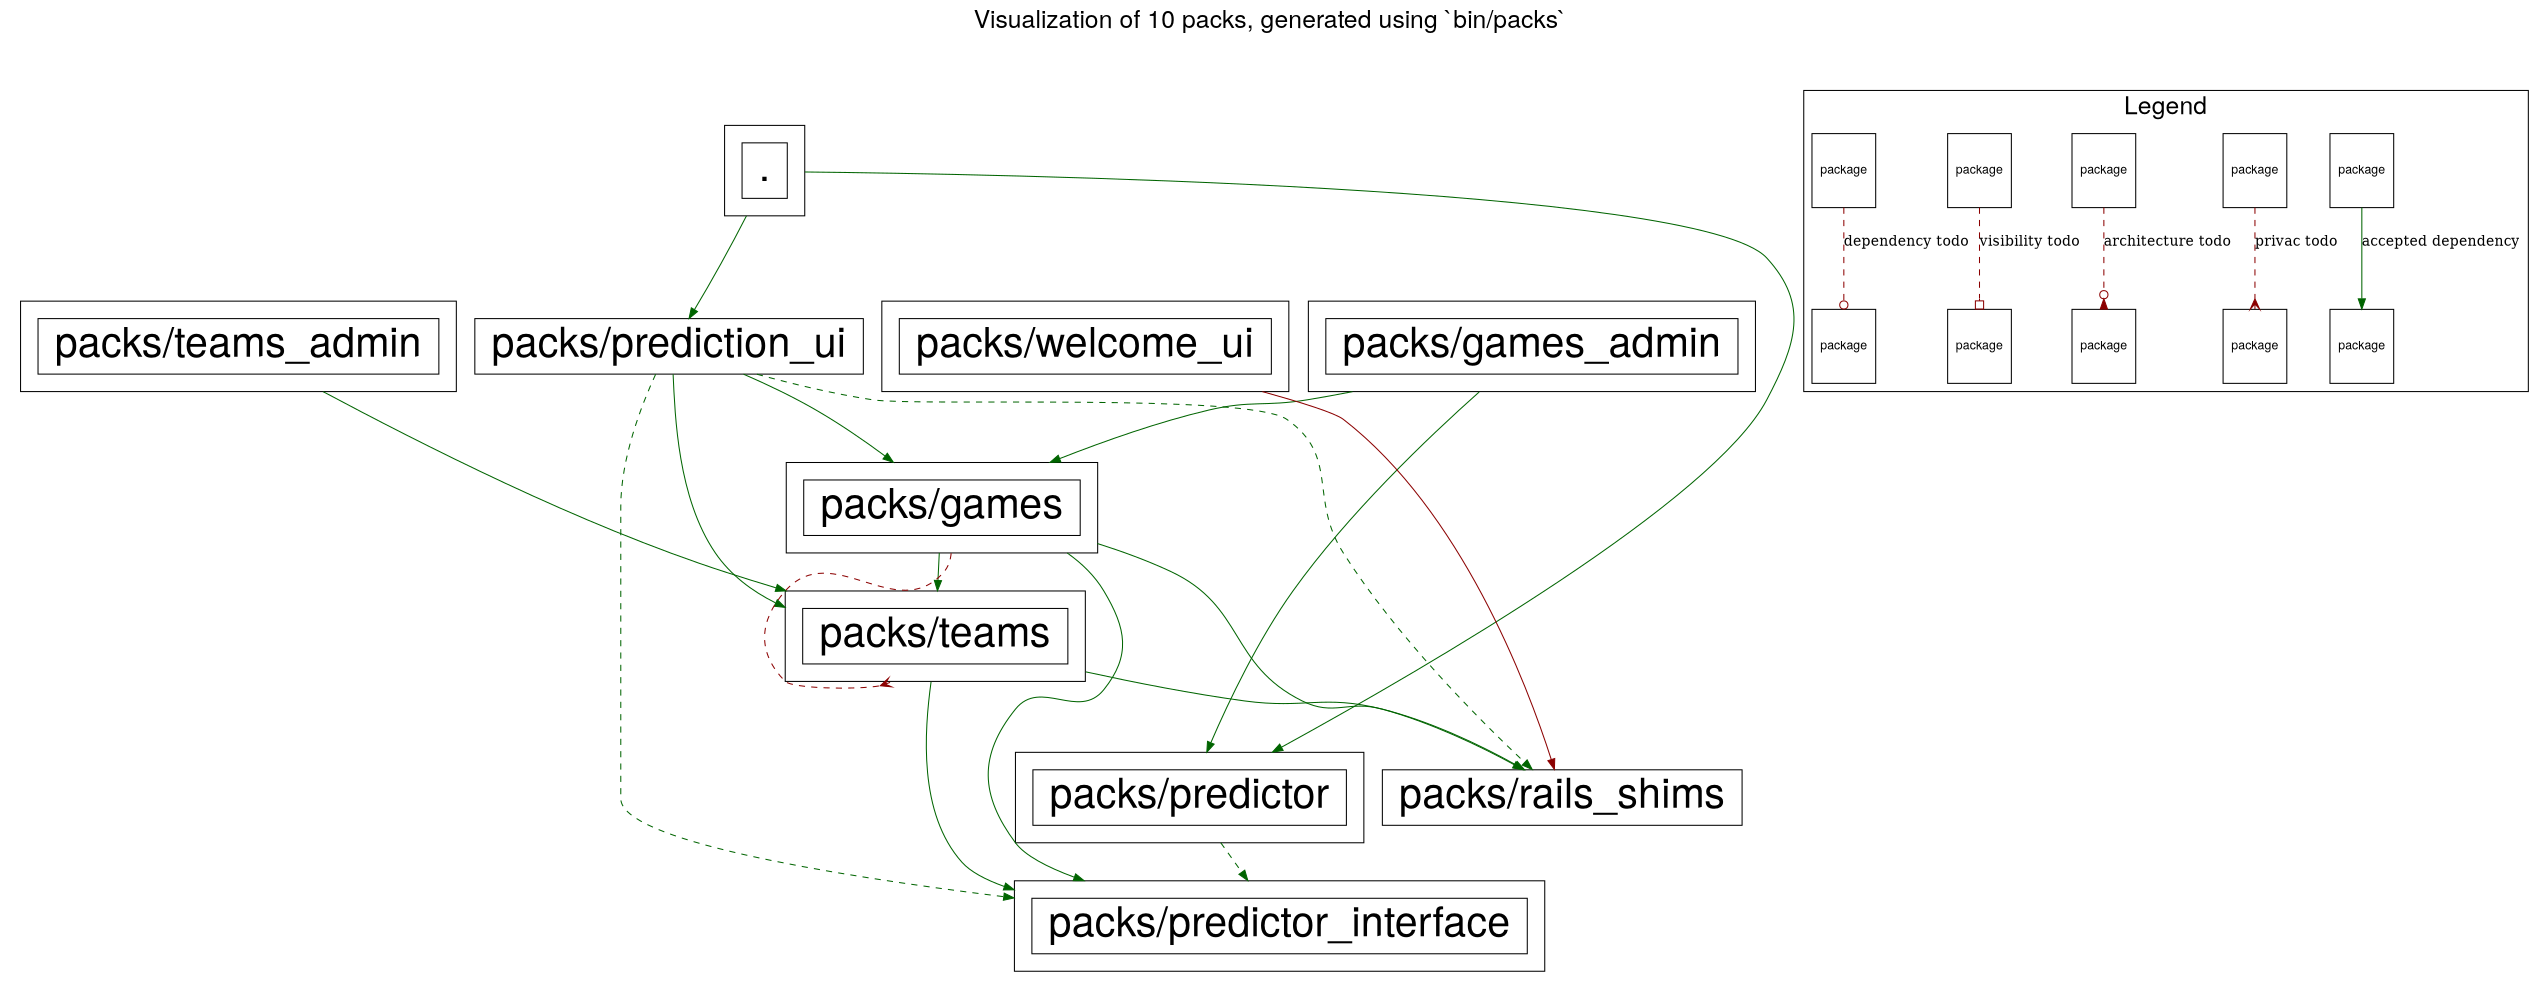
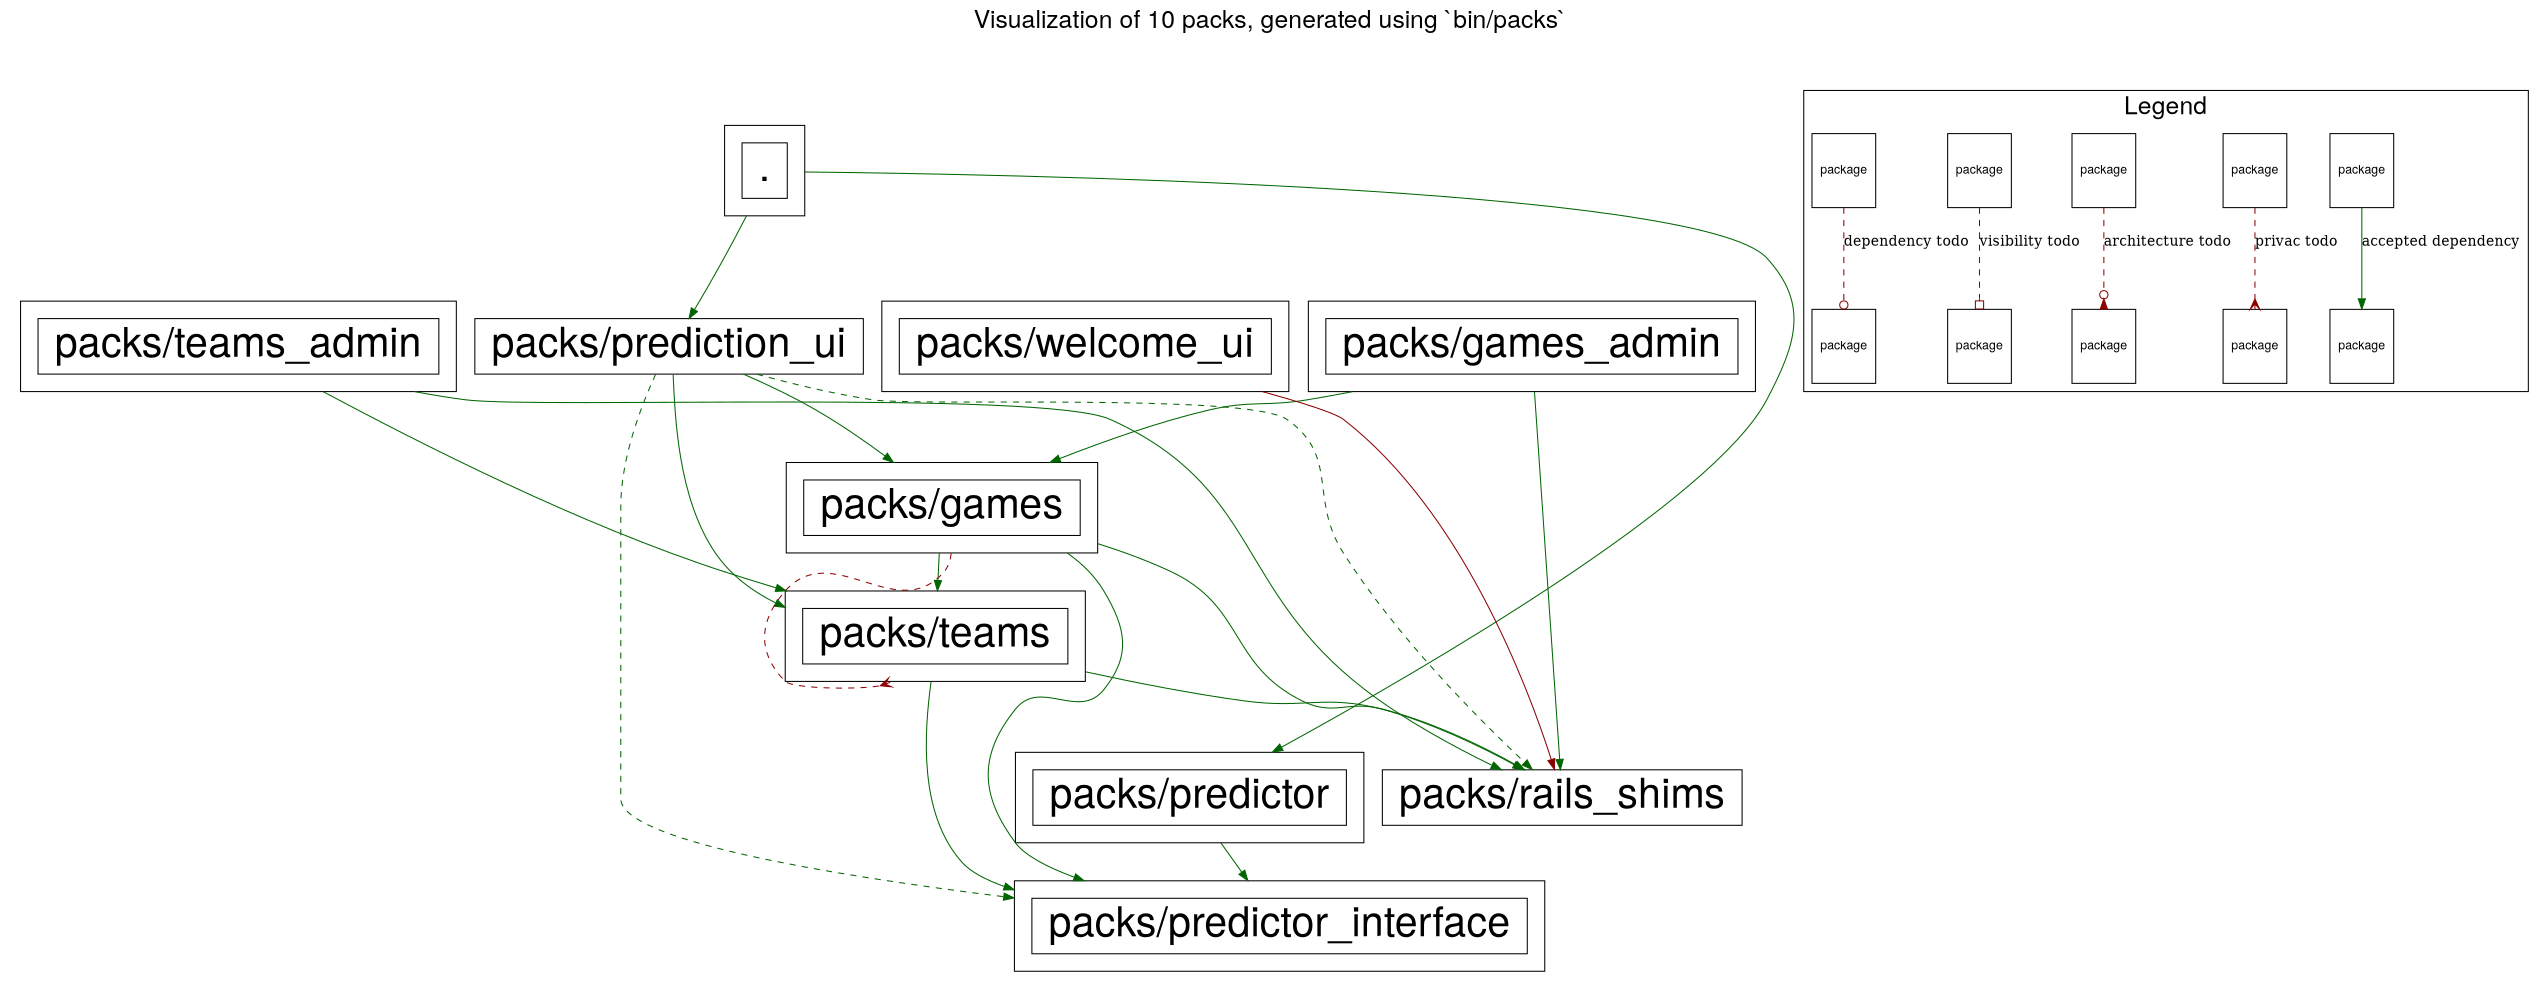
edge "packs/teams_admin" -> "packs/rails_shims": added
edge "packs/games_admin" -> "packs/predictor": now "packs/games_admin" -> "packs/rails_shims"
edge "packs/predictor" -> "packs/predictor_interface": style dashed -> solid
